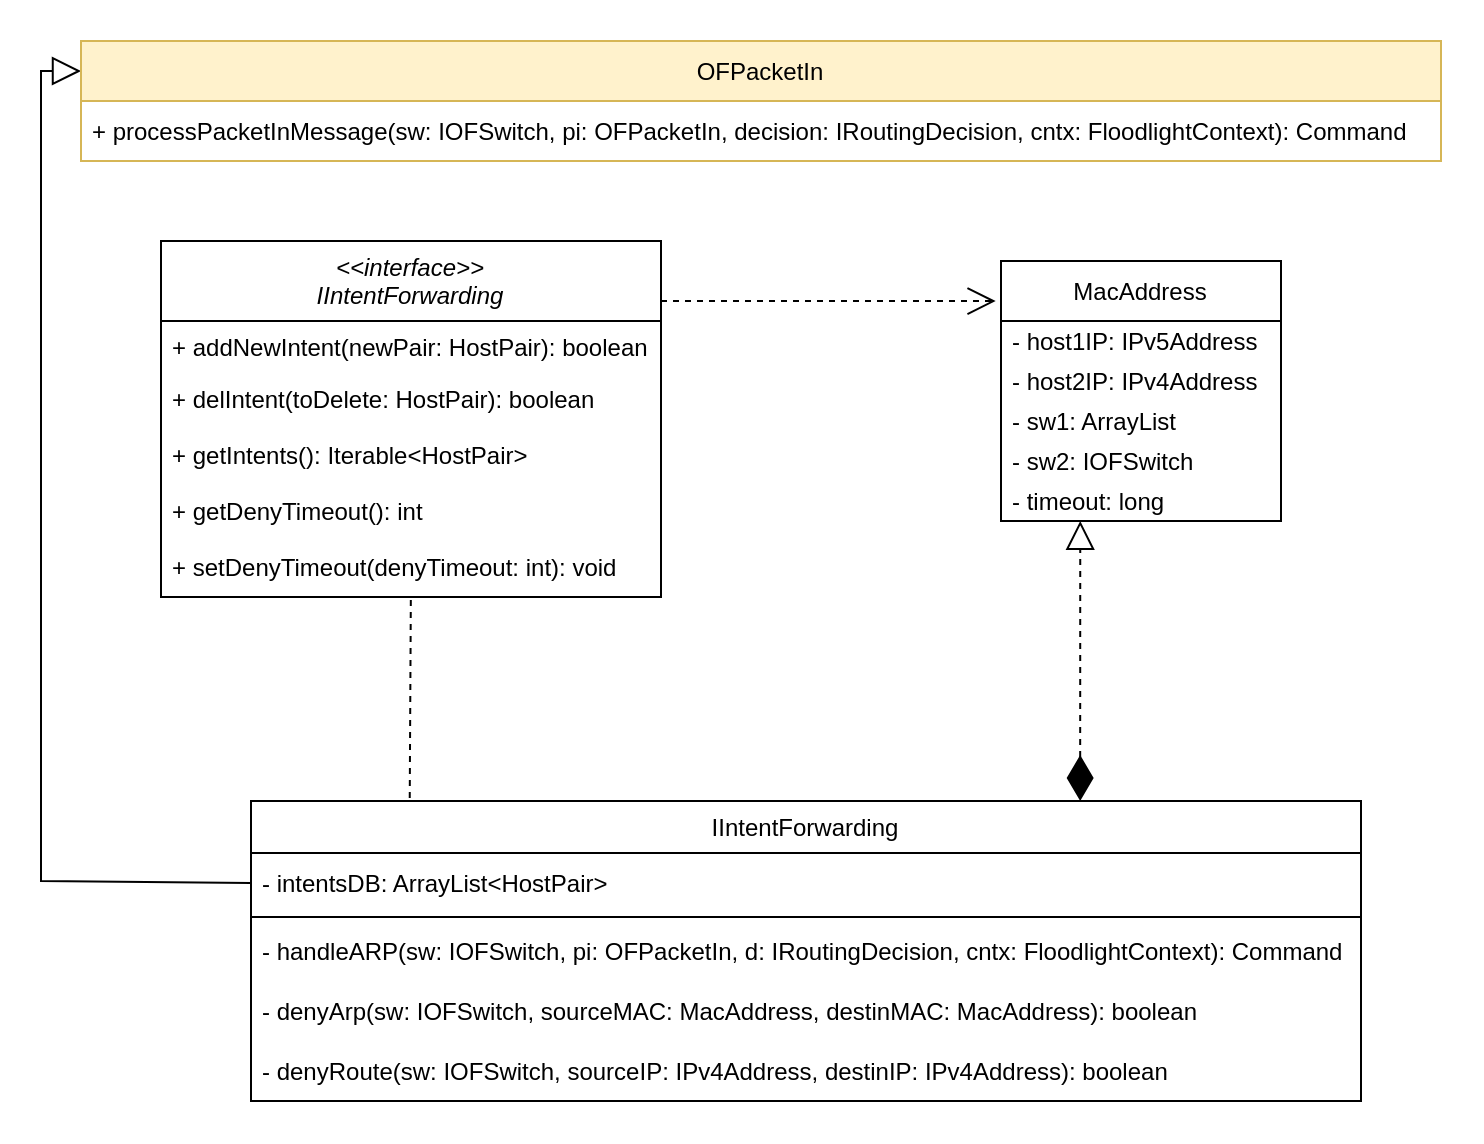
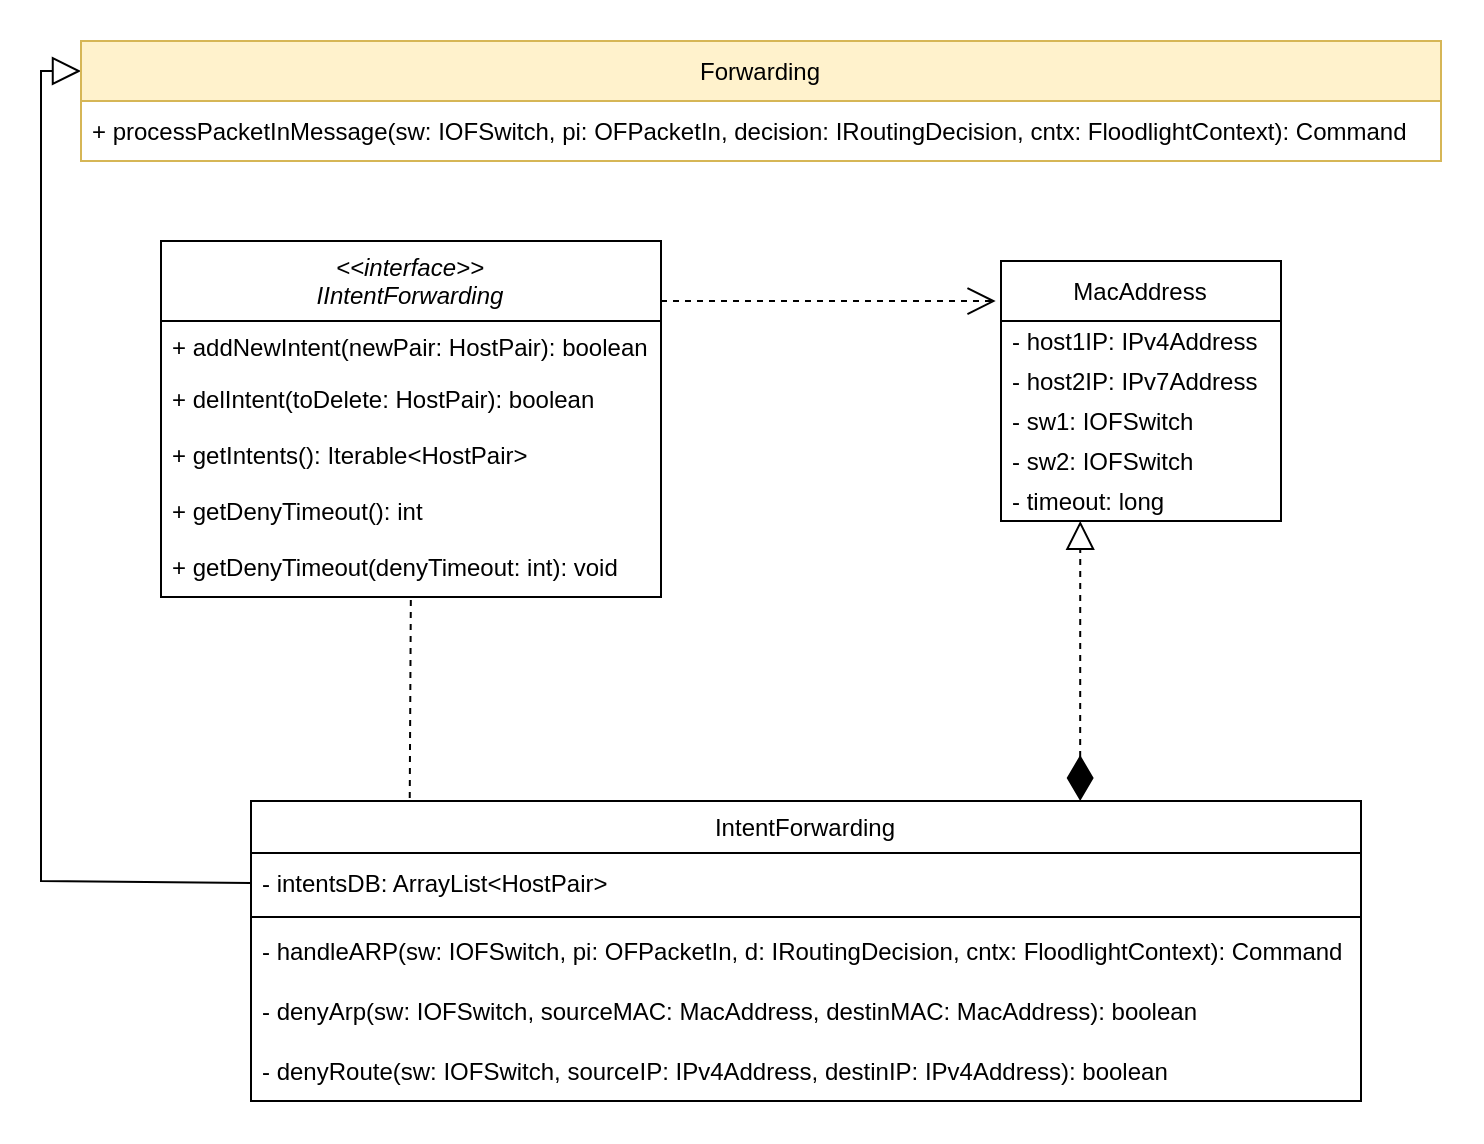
node "OFPacketIn": label "OFPacketIn" -> "Forwarding"
node "- host1IP: IPv5Address": label "- host1IP: IPv5Address" -> "- host1IP: IPv4Address"
node "- host2IP: IPv4Address": label "- host2IP: IPv4Address" -> "- host2IP: IPv7Address"
node "- sw1: ArrayList": label "- sw1: ArrayList" -> "- sw1: IOFSwitch"
node "+ setDenyTimeout(denyTimeout: int): void": label "+ setDenyTimeout(denyTimeout: int): void" -> "+ getDenyTimeout(denyTimeout: int): void"
node "IIntentForwarding": label "IIntentForwarding" -> "IntentForwarding"
